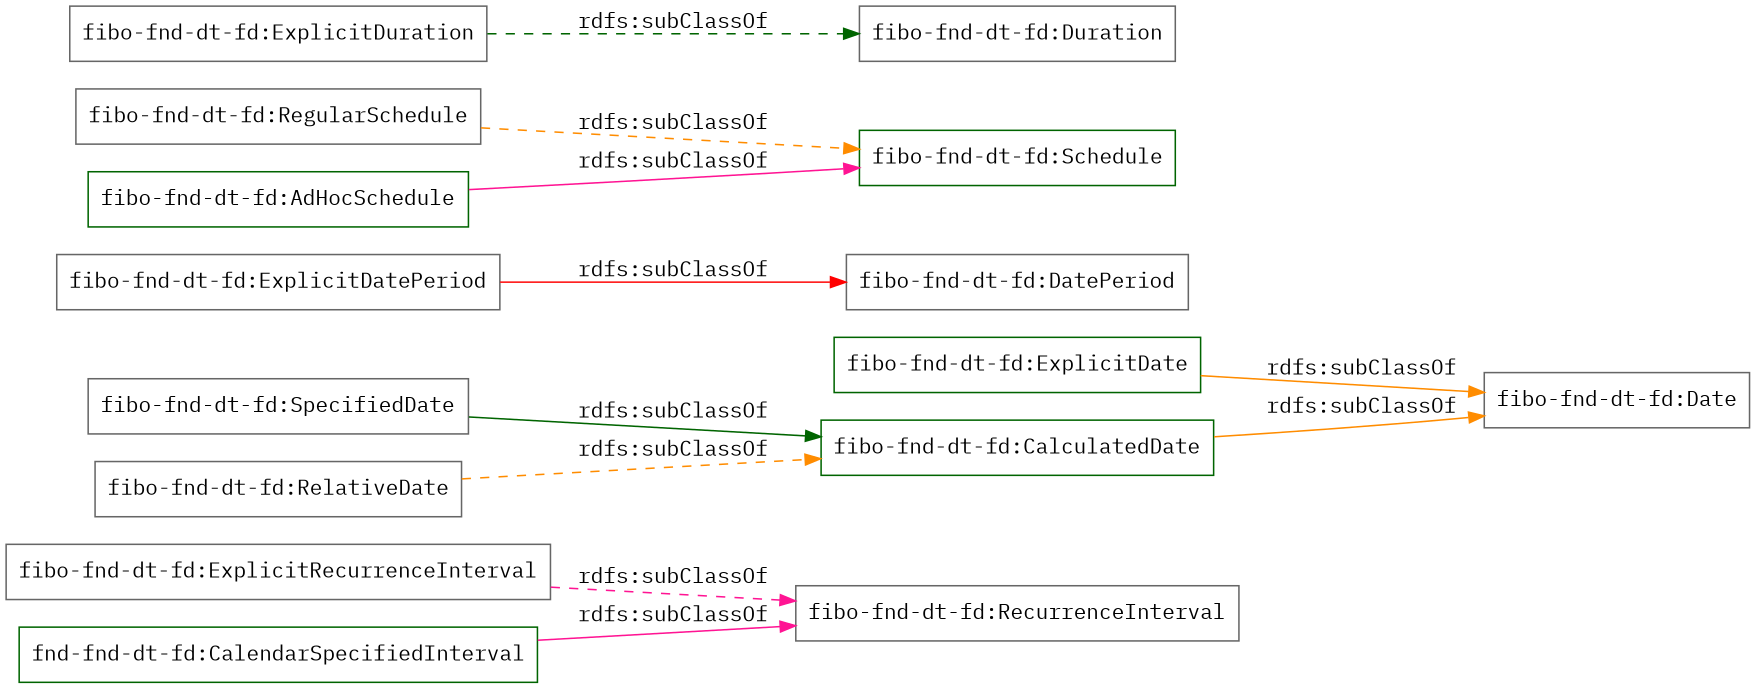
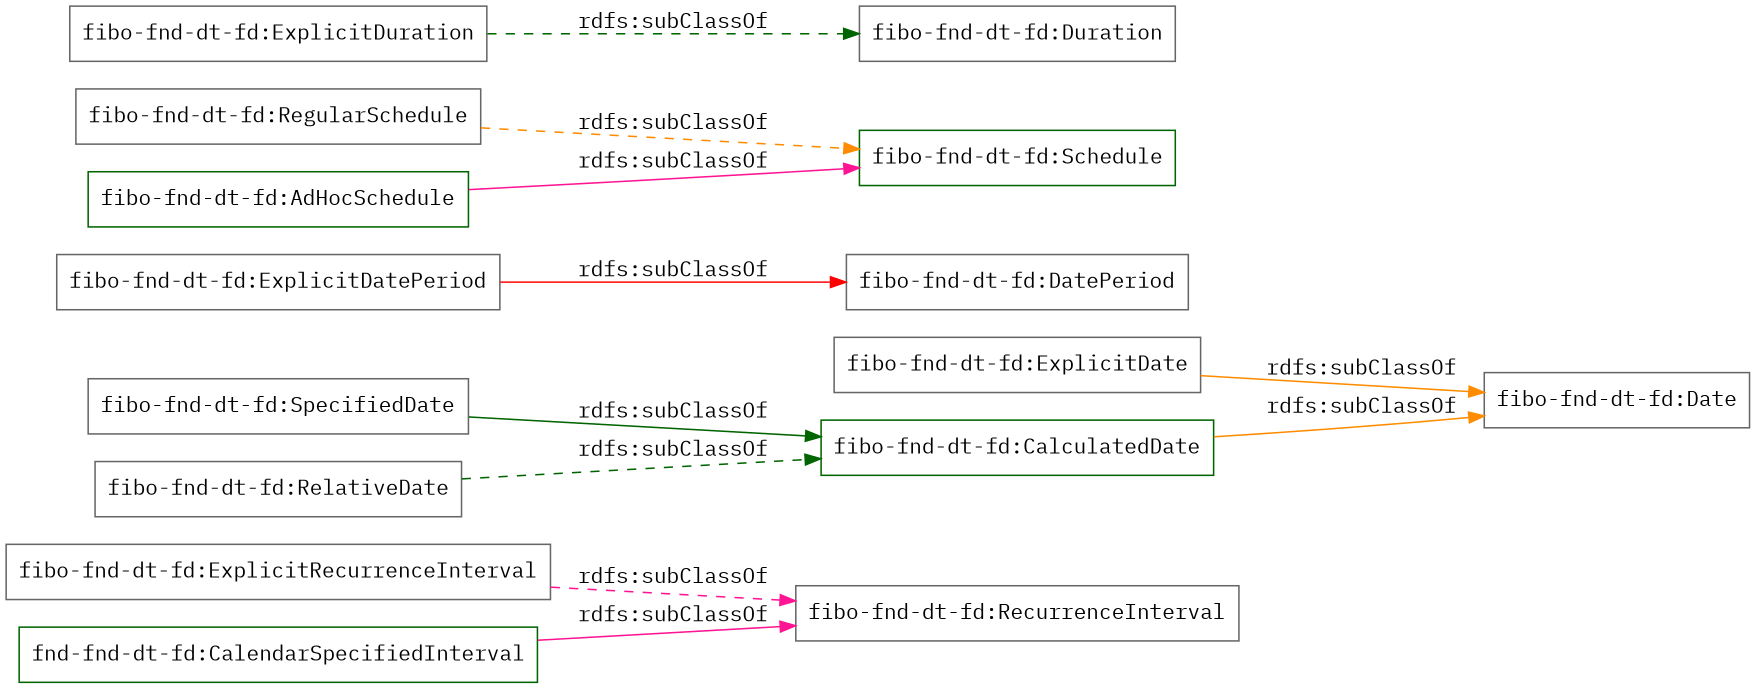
node "fibo-fnd-dt-fd:ExplicitDate": color darkgreen -> gray40
edge "fibo-fnd-dt-fd:RelativeDate" -> "fibo-fnd-dt-fd:CalculatedDate": color darkorange -> darkgreen
